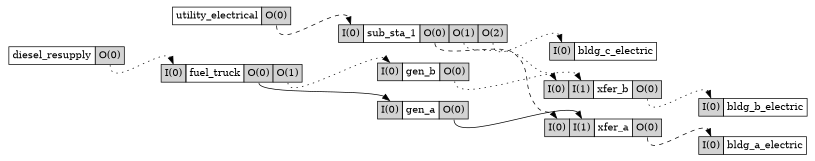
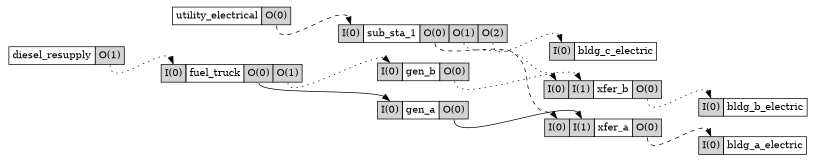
node "diesel_resupply": text "O(0)" -> "O(1)"
